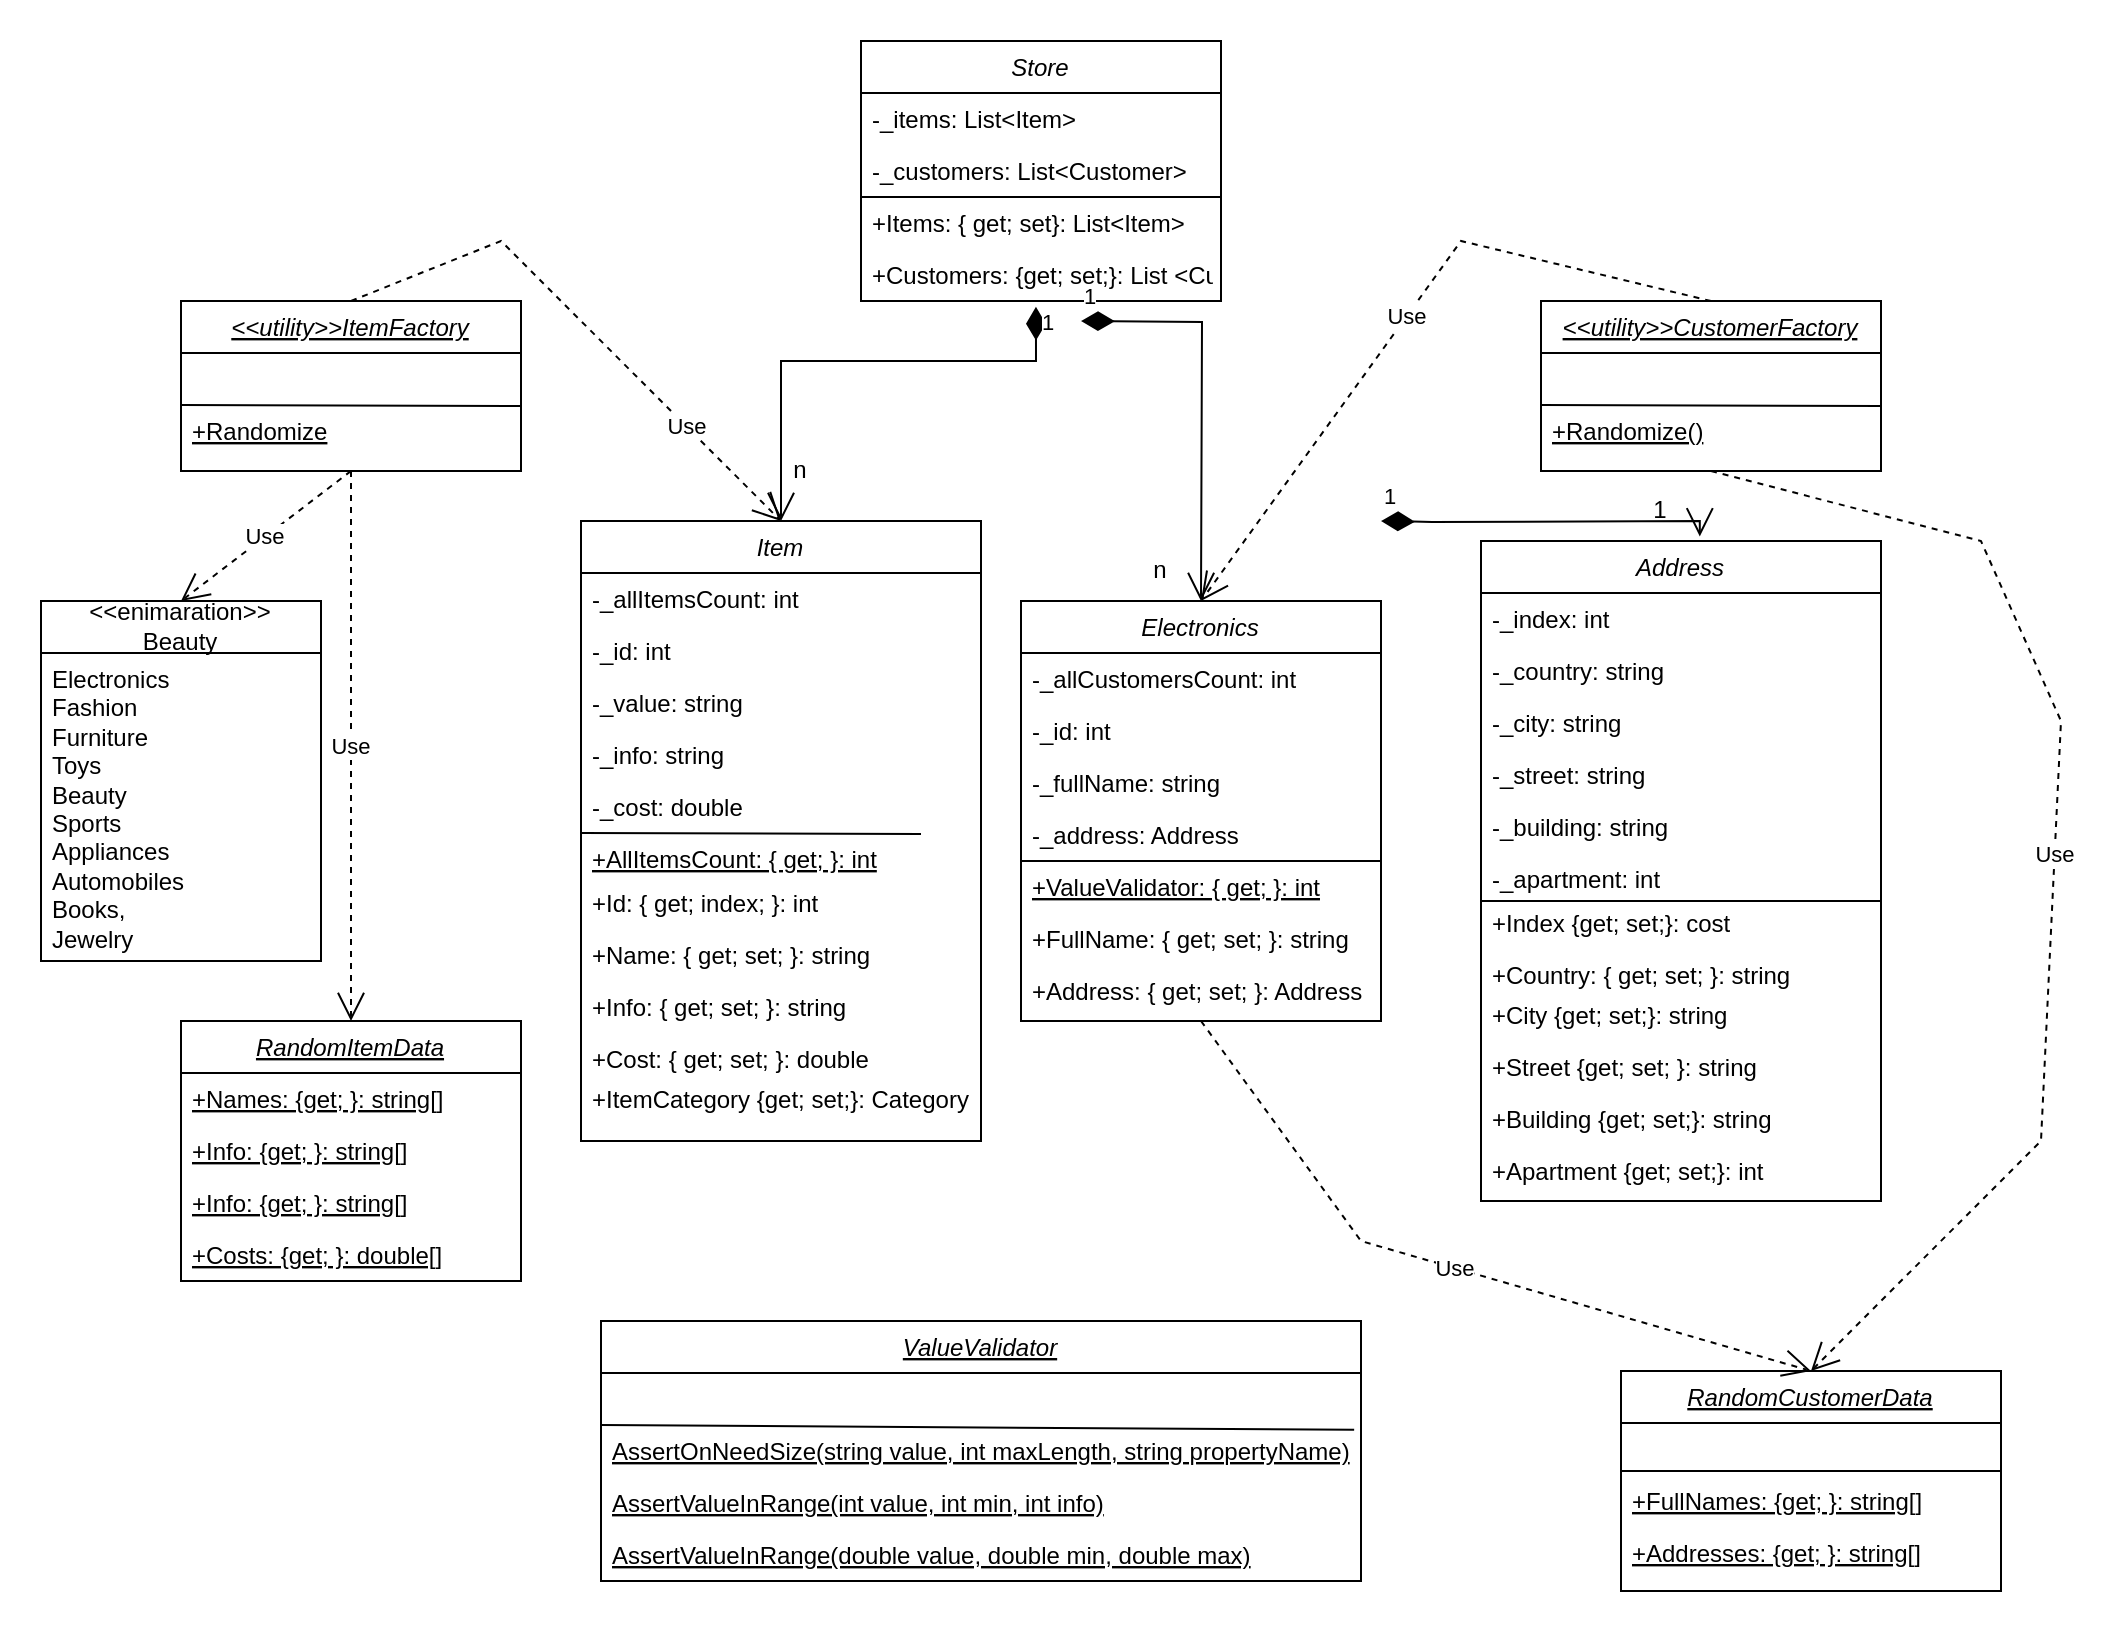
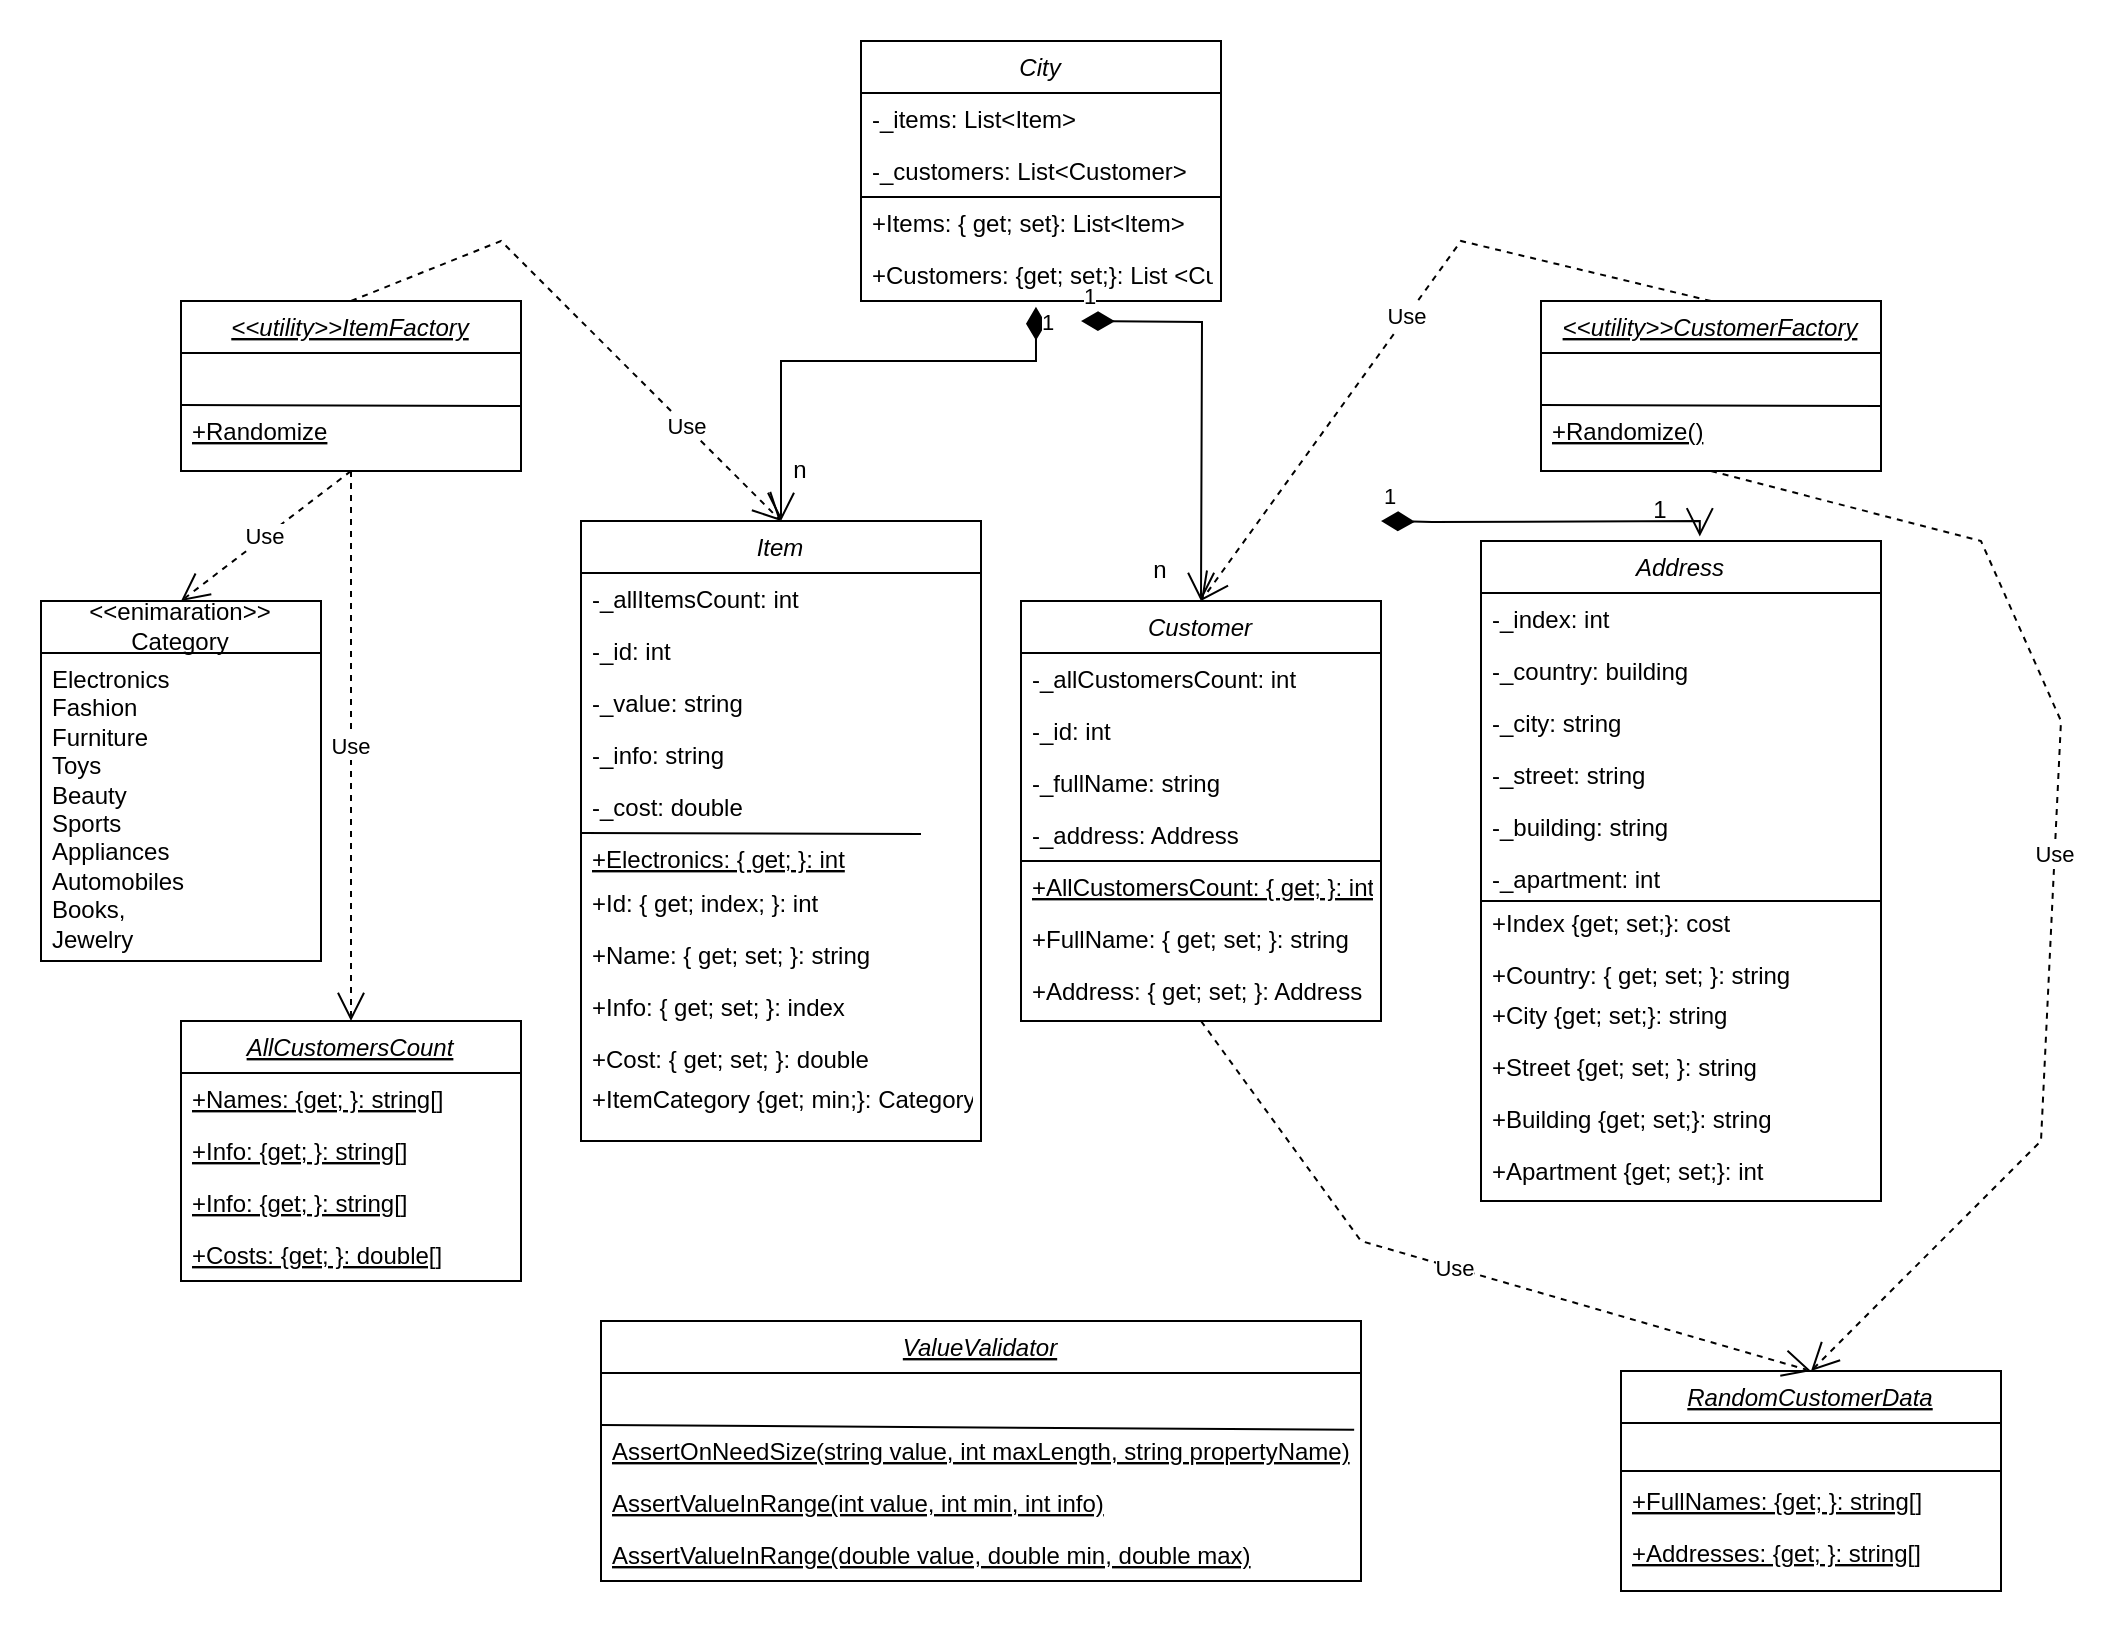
node "Store": label "Store" -> "City"
node "<<enimaration>> Beauty": label "<<enimaration>> Beauty" -> "<<enimaration>> Category"
node "Electronics": label "Electronics" -> "Customer"
node "-_country: string": label "-_country: string" -> "-_country: building"
node "+AllItemsCount: { get; }: int": label "+AllItemsCount: { get; }: int" -> "+Electronics: { get; }: int"
node "+ValueValidator: { get; }: int": label "+ValueValidator: { get; }: int" -> "+AllCustomersCount: { get; }: int"
node "+Info: { get; set; }: string": label "+Info: { get; set; }: string" -> "+Info: { get; set; }: index"
node "RandomItemData": label "RandomItemData" -> "AllCustomersCount"
node "+ItemCategory {get; set;}: Category": label "+ItemCategory {get; set;}: Category" -> "+ItemCategory {get; min;}: Category"
